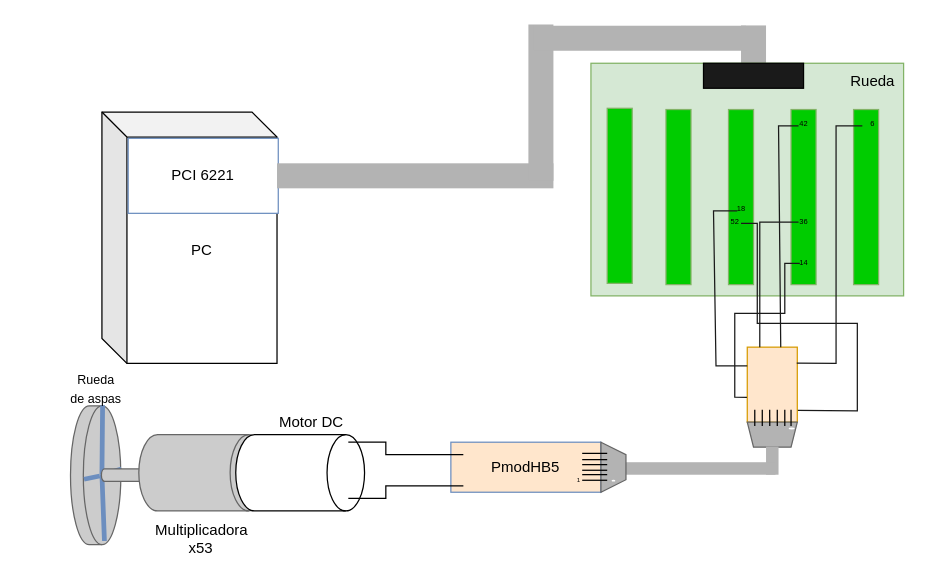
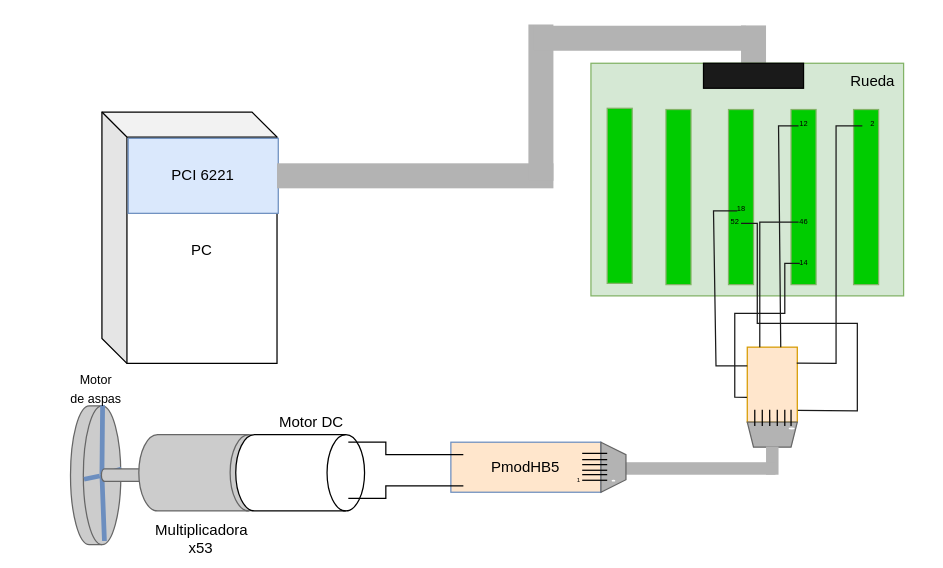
node "42": label "42" -> "12"
node "6": label "6" -> "2"
node "PCI 6221": fillcolor #ffffff -> #dae8fc
node "36": label "36" -> "46"
node "Rueda de aspas": label "Rueda de aspas" -> "Motor de aspas"
